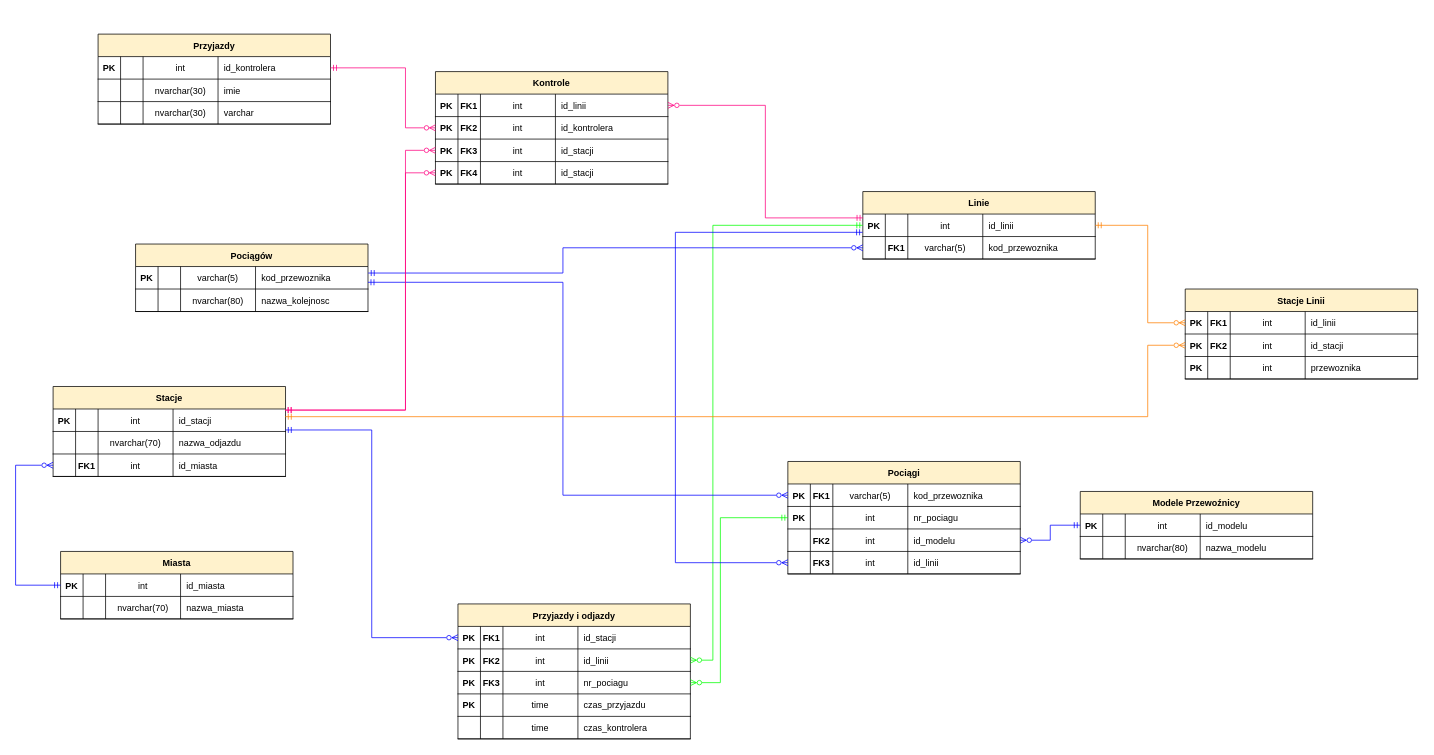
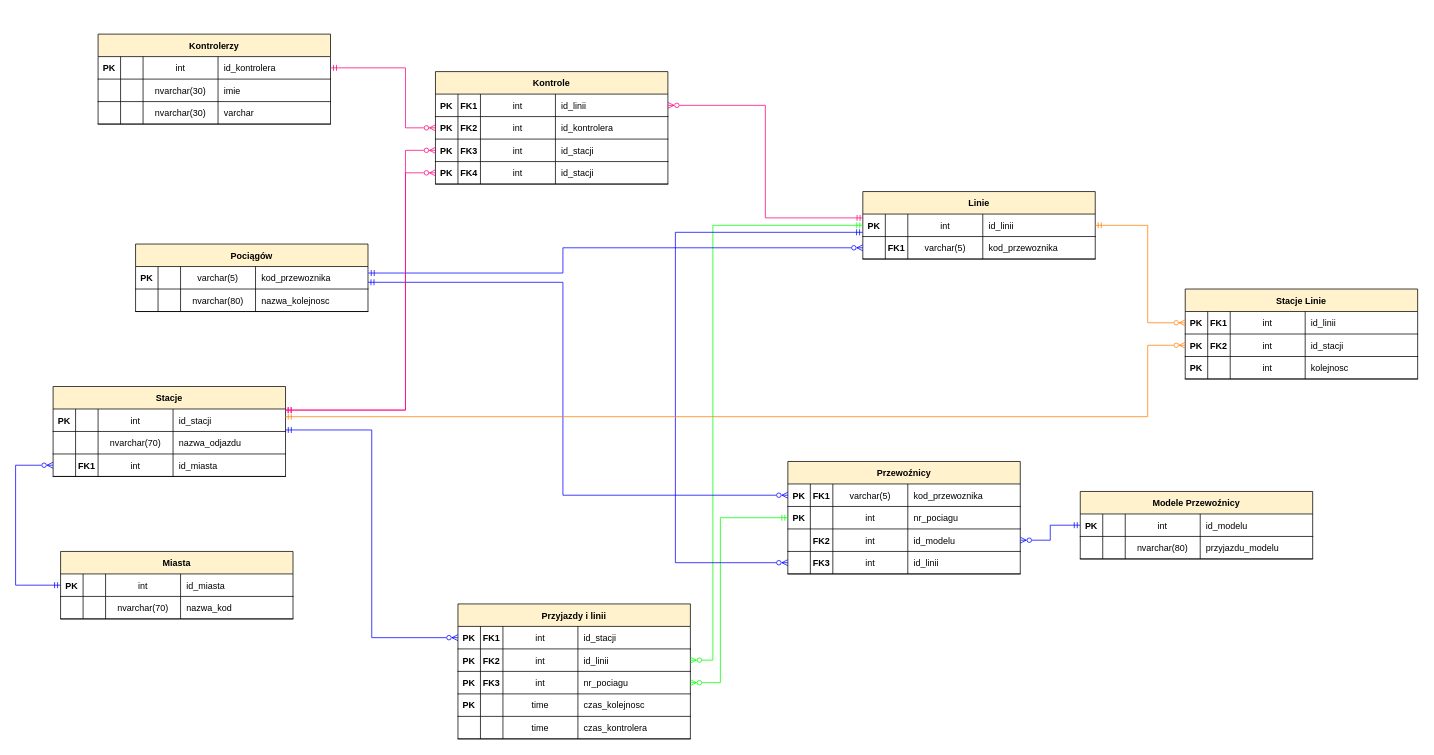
node "Przyjazdy": label "Przyjazdy" -> "Kontrolerzy"
node "Stacje Linii": label "Stacje Linii" -> "Stacje Linie"
node "przewoznika": label "przewoznika" -> "kolejnosc"
node "Pociągi": label "Pociągi" -> "Przewoźnicy"
node "nazwa_modelu": label "nazwa_modelu" -> "przyjazdu_modelu"
node "nazwa_miasta": label "nazwa_miasta" -> "nazwa_kod"
node "Przyjazdy i odjazdy": label "Przyjazdy i odjazdy" -> "Przyjazdy i linii"
node "czas_przyjazdu": label "czas_przyjazdu" -> "czas_kolejnosc"
